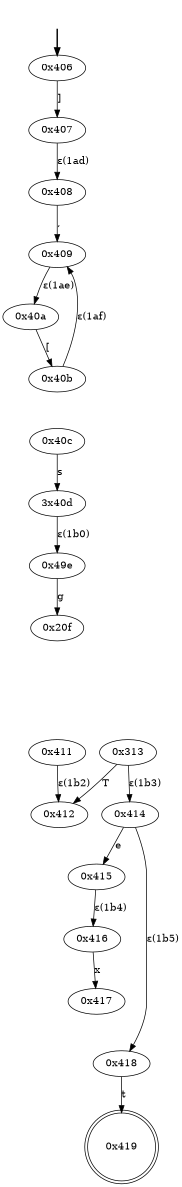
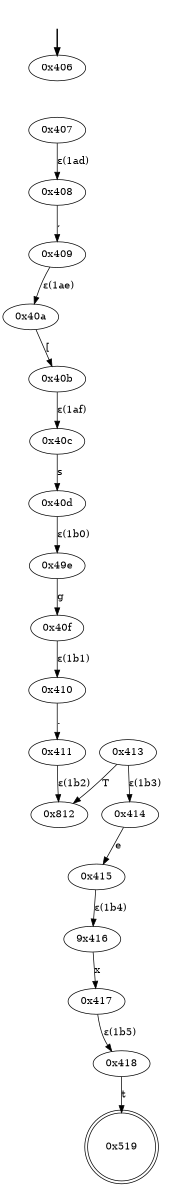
edge "0x406" -> "0x407": removed, label "]"
edge "0x40b" -> "0x409": now "0x40b" -> "0x40c"
node "3x40d": label "3x40d" -> "0x40d"
node "0x20f": label "0x20f" -> "0x40f"
node "0x410": added
node "0x313": label "0x313" -> "0x413"
node "0x412": label "0x412" -> "0x812"
edge "0x414" -> "0x418": now "0x417" -> "0x418"
node "0x416": label "0x416" -> "9x416"
node "0x419": label "0x419" -> "0x519"
